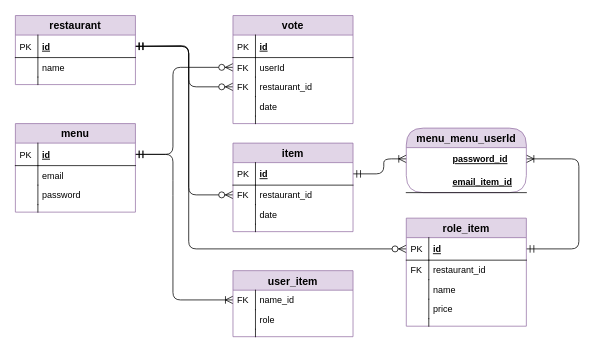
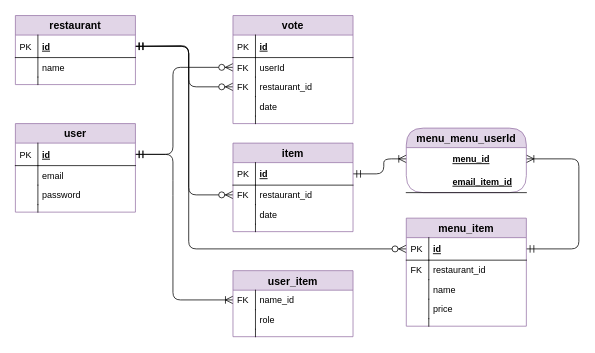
node "menu": label "menu" -> "user"
node "password_id": label "password_id" -> "menu_id"
node "role_item": label "role_item" -> "menu_item"
